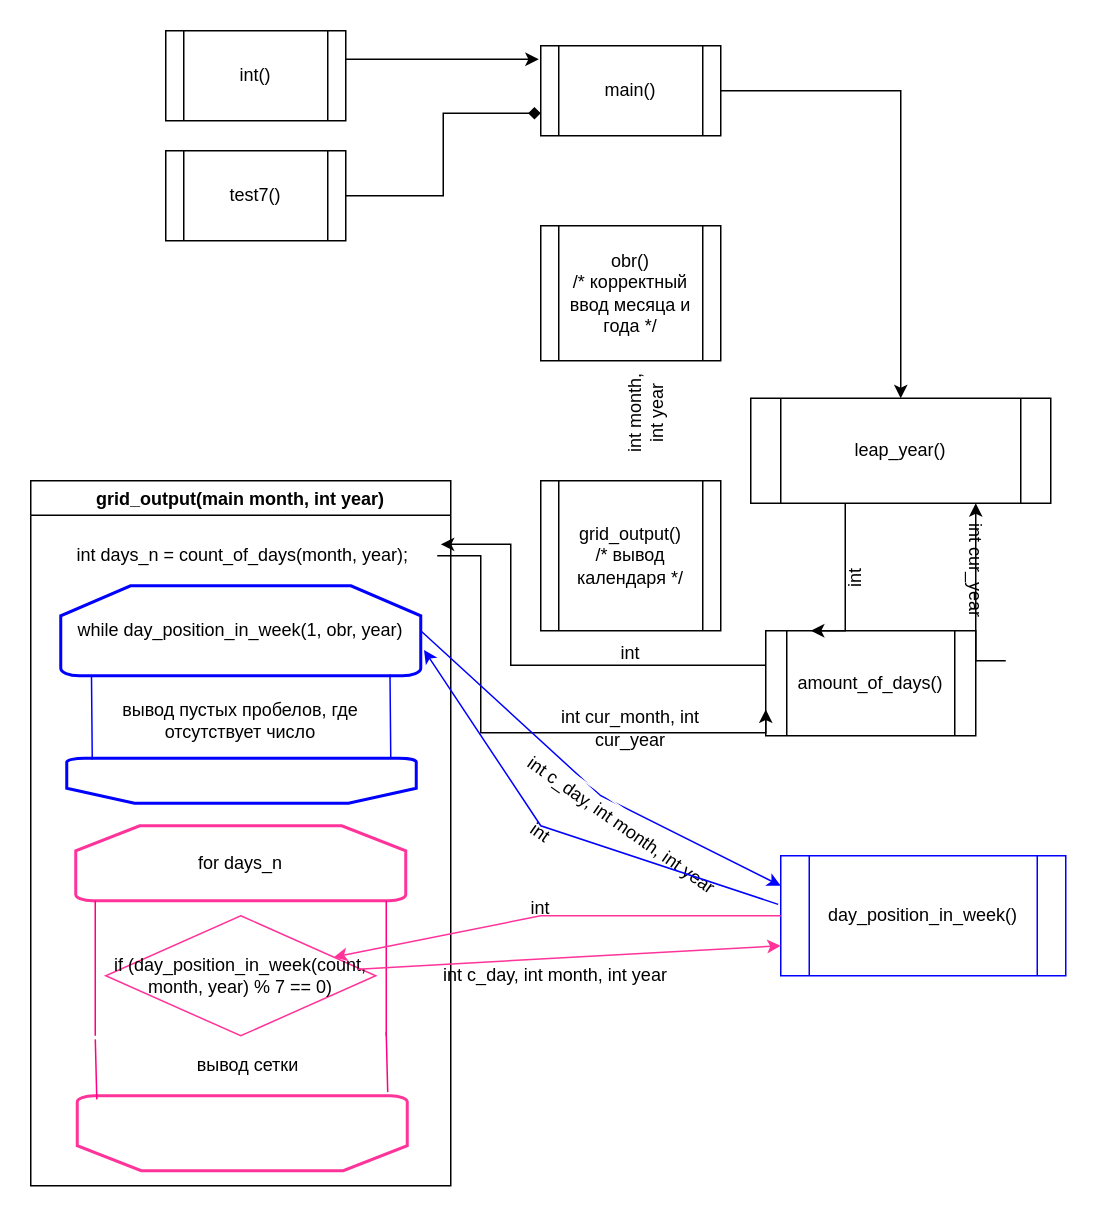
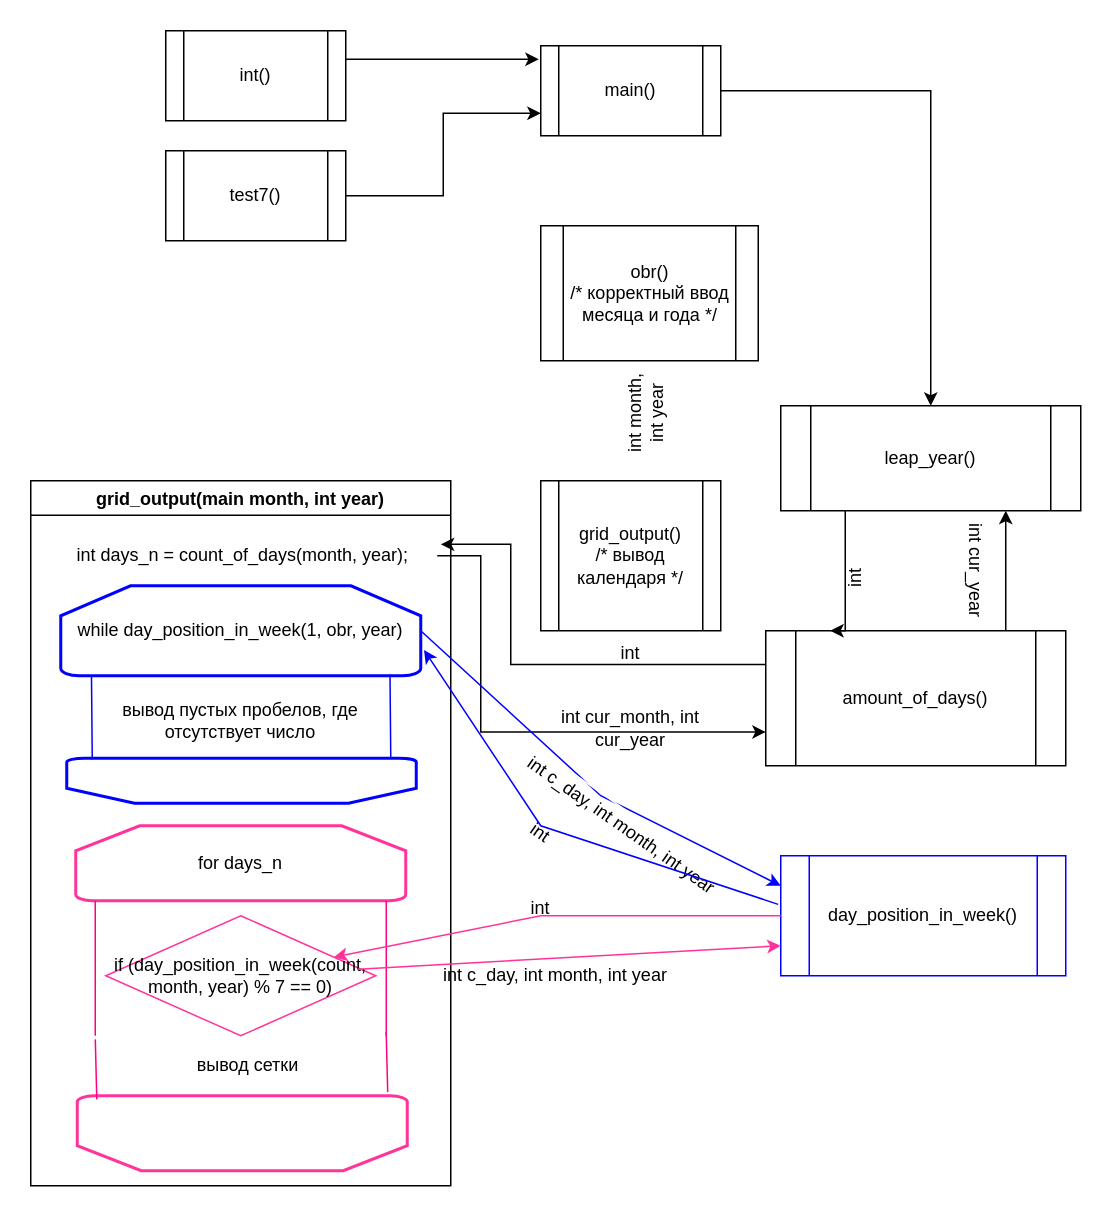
edge "test7()" -> "main()": arrowhead diamond -> classic
node "obr() /* корректный ввод месяца и года */": size 180x135 -> 218x135
node "leap_year()": moved (901, 451) -> (931, 458)
node "amount_of_days()": size 210x105 -> 300x135
